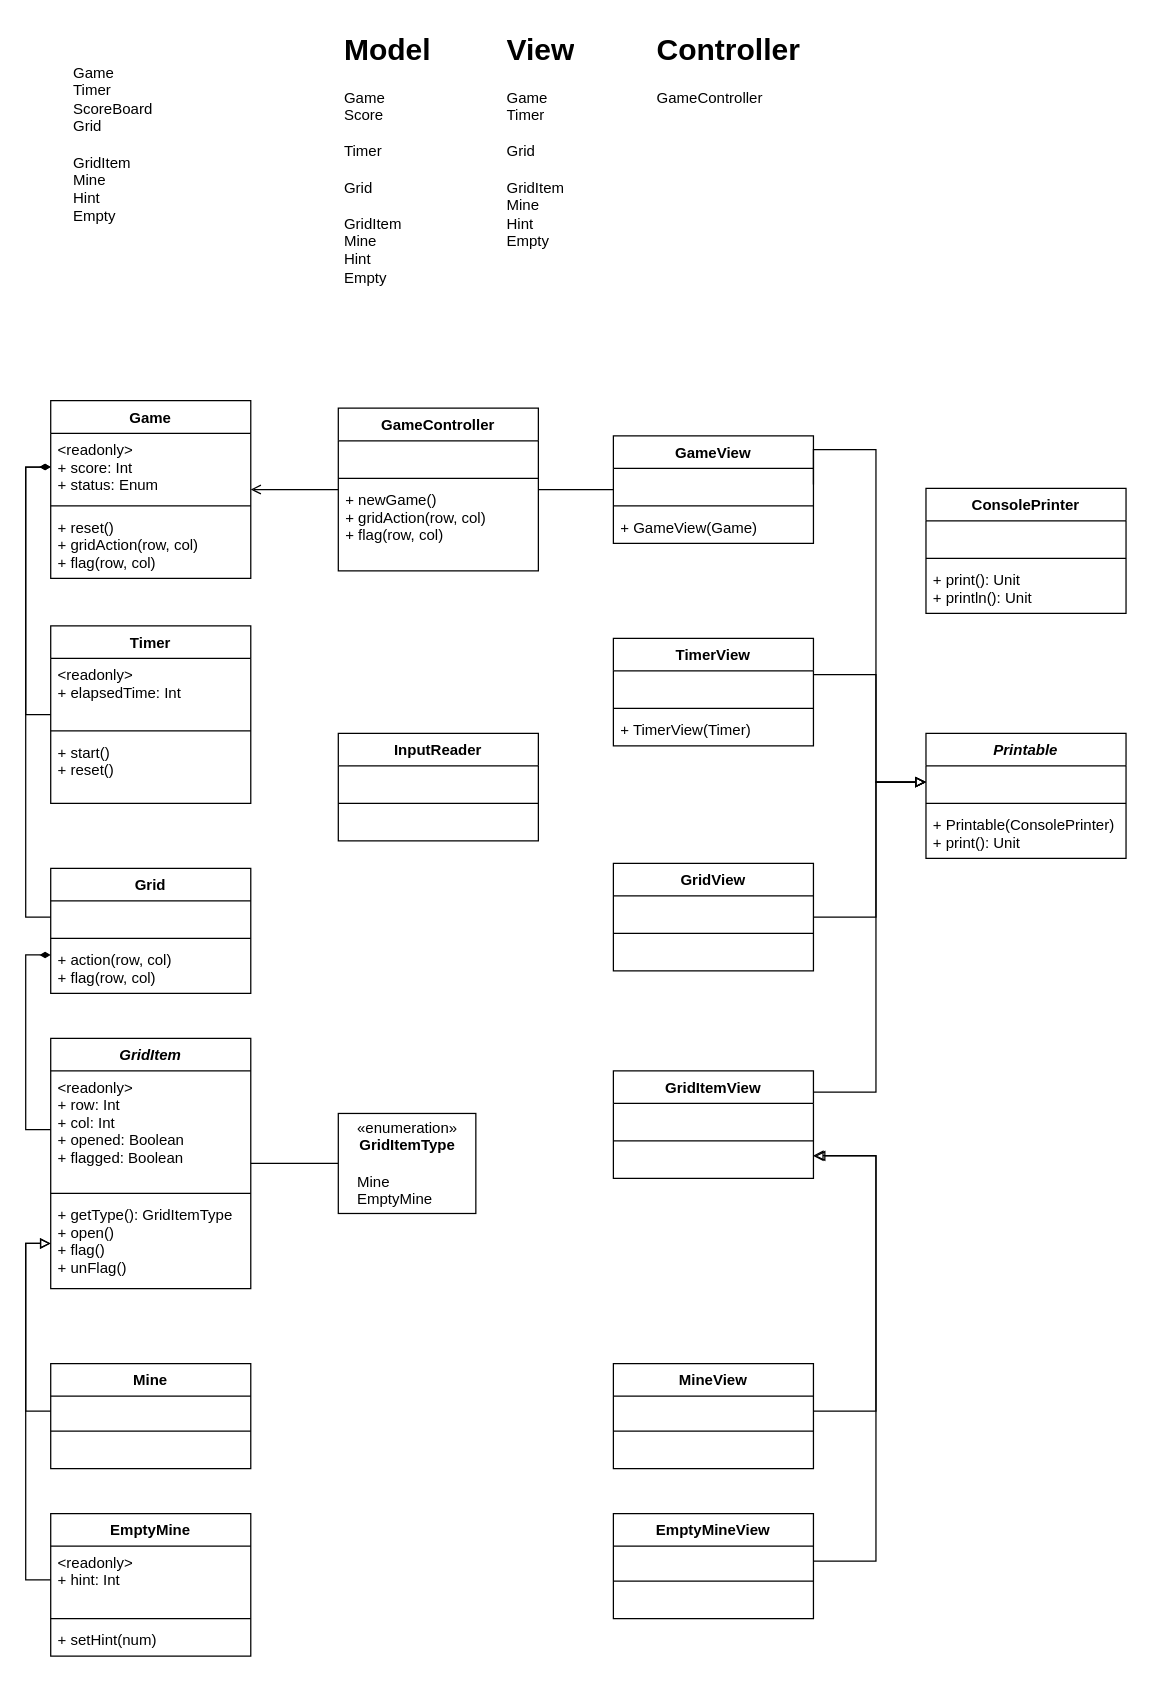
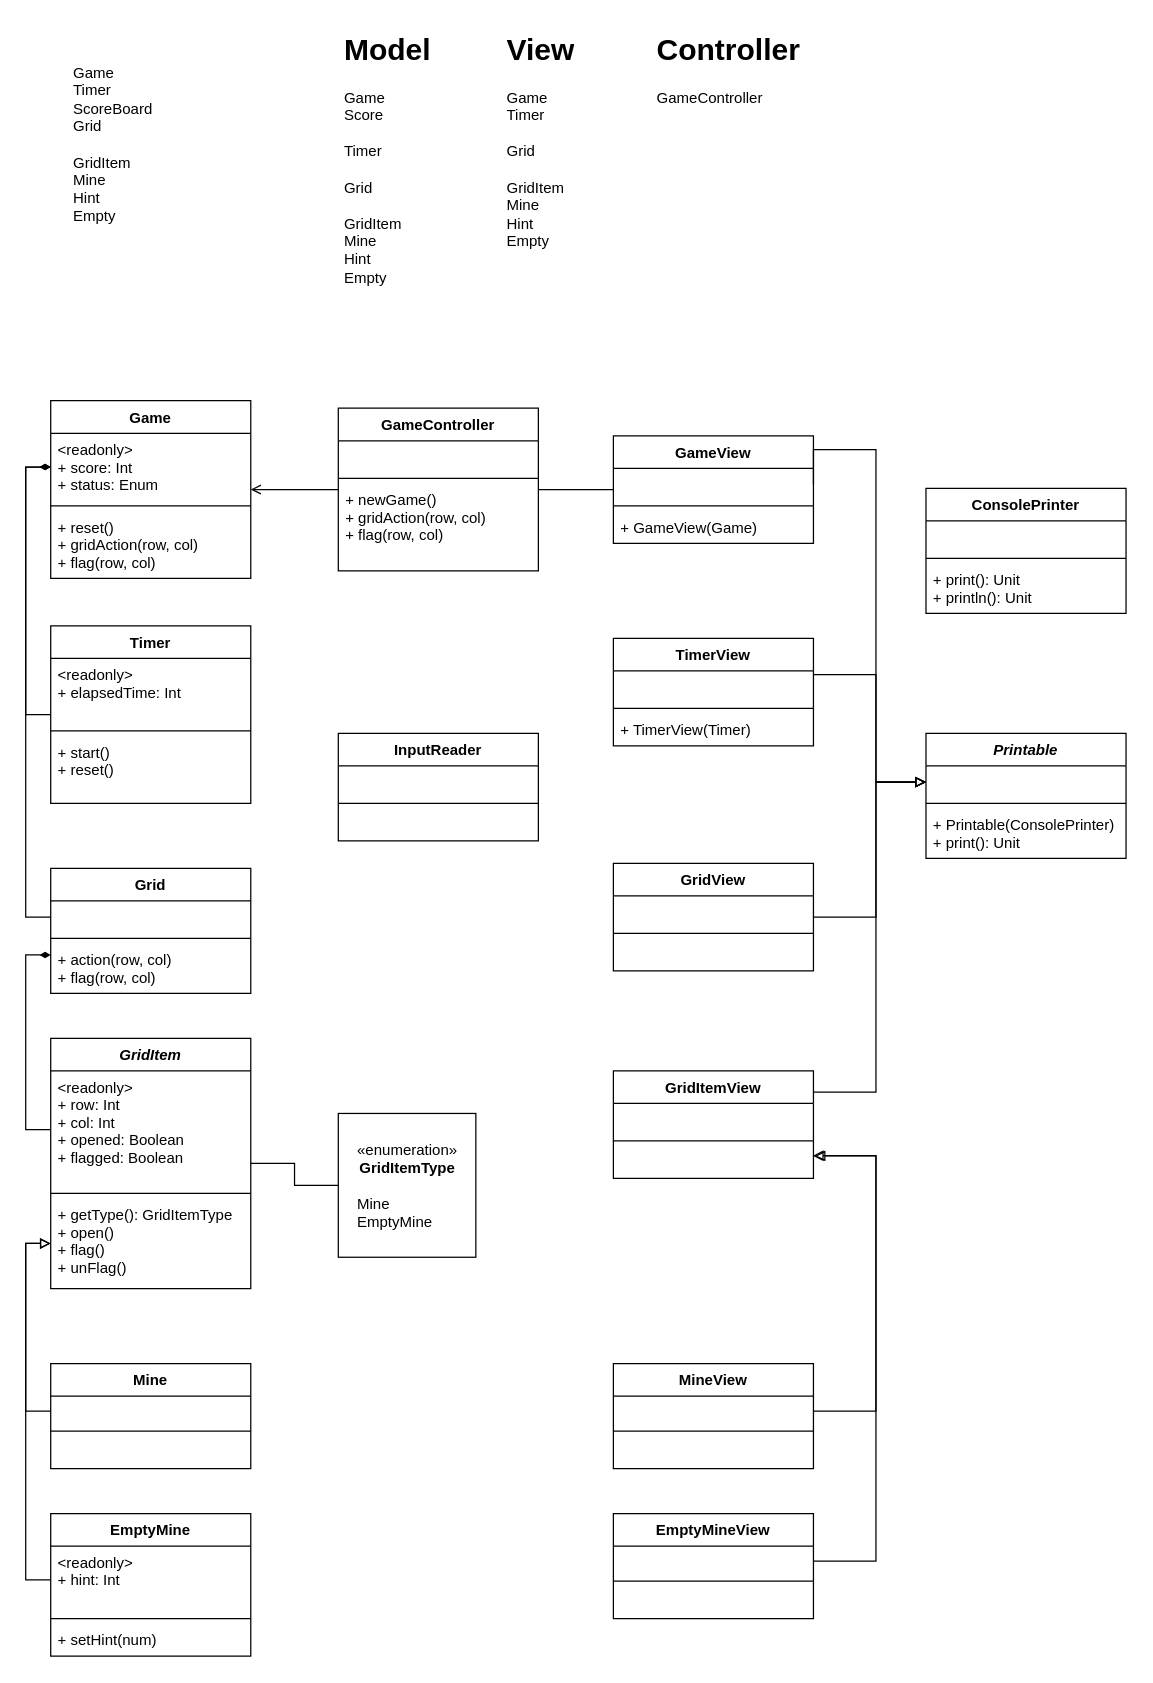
node "«enumeration» GridItemType Mine EmptyMine": size 138x100 -> 138x144
